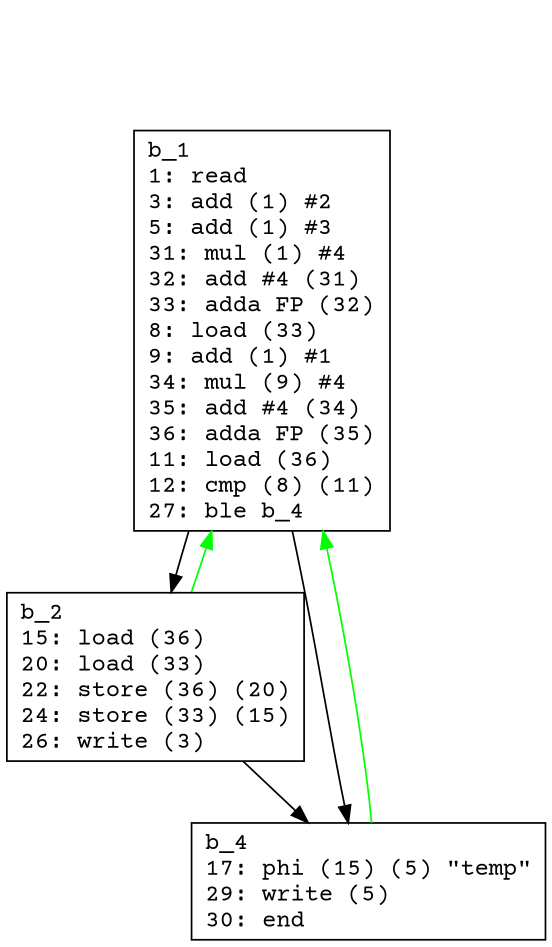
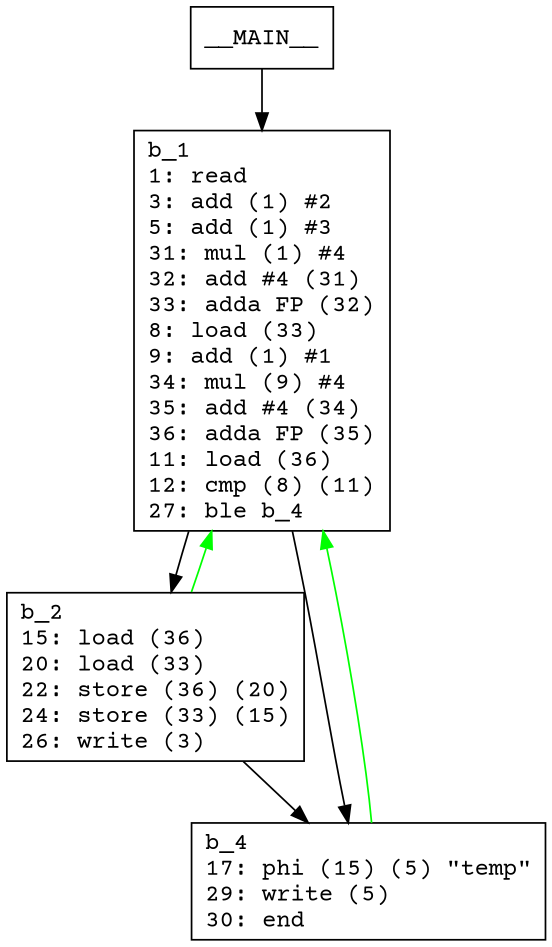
node "__MAIN__": added
